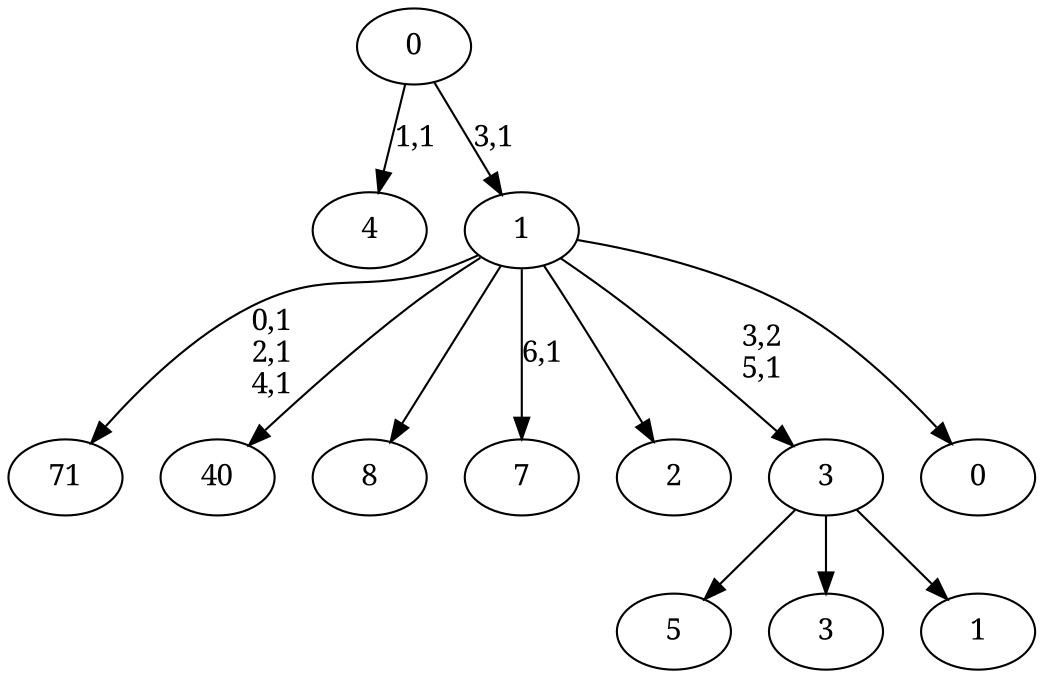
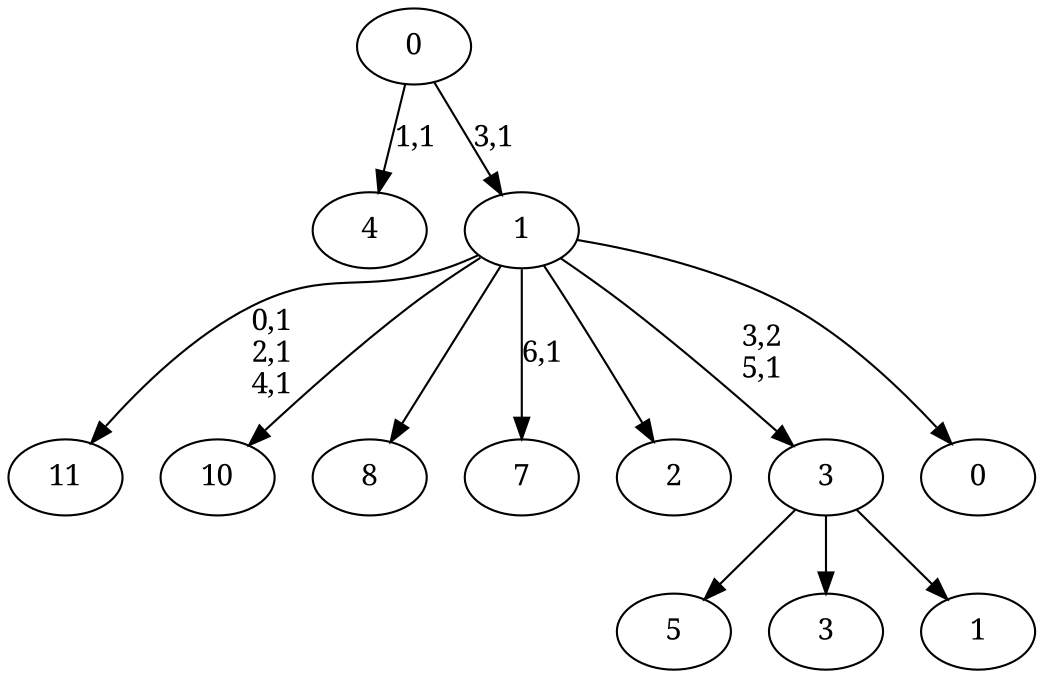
node "71": label "71" -> "11"
node "40": label "40" -> "10"
